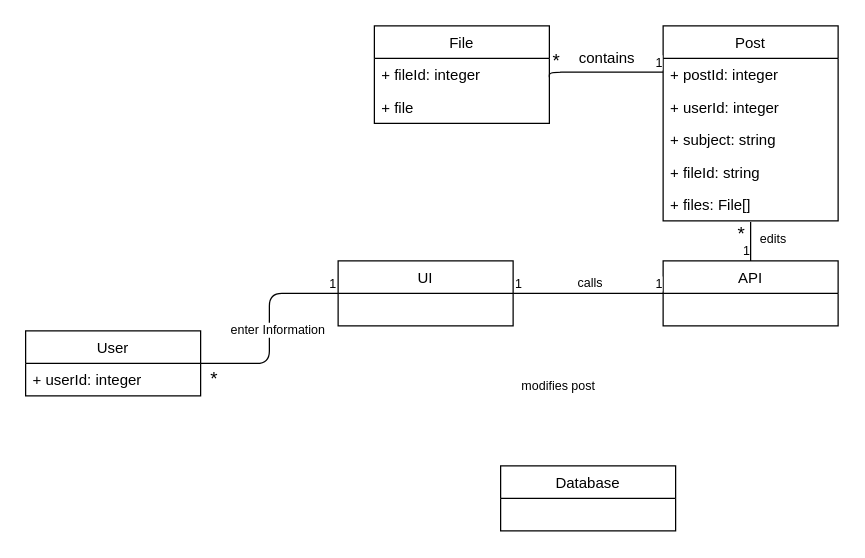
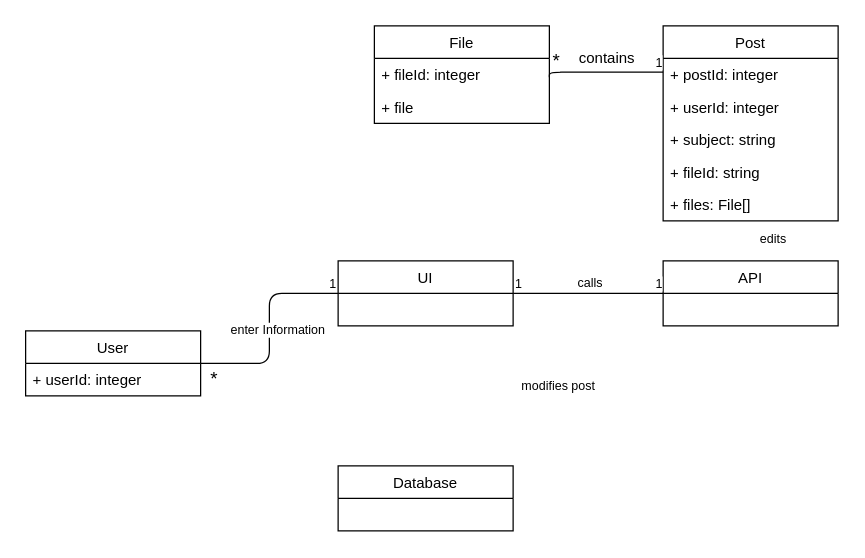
edge "+ files: File[]" -- "API": removed, labels "*", "1"
node "Database": moved (588, 498) -> (426, 498)
